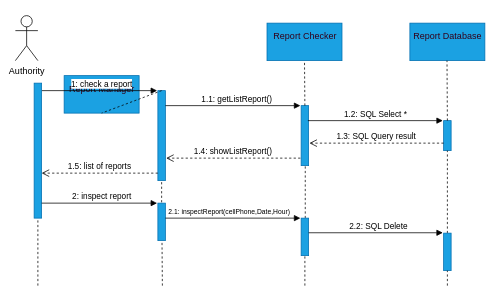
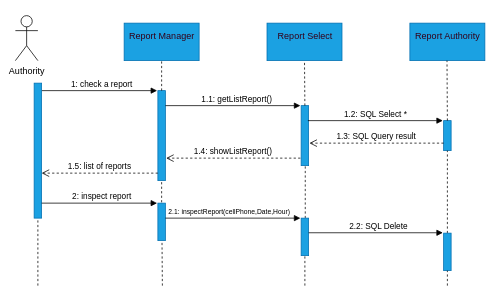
node "Report Checker": label "Report Checker" -> "Report Select"
node "Report Database": label "Report Database" -> "Report Authority"
node "Report Manager": moved (102, 94) -> (162, 42)
